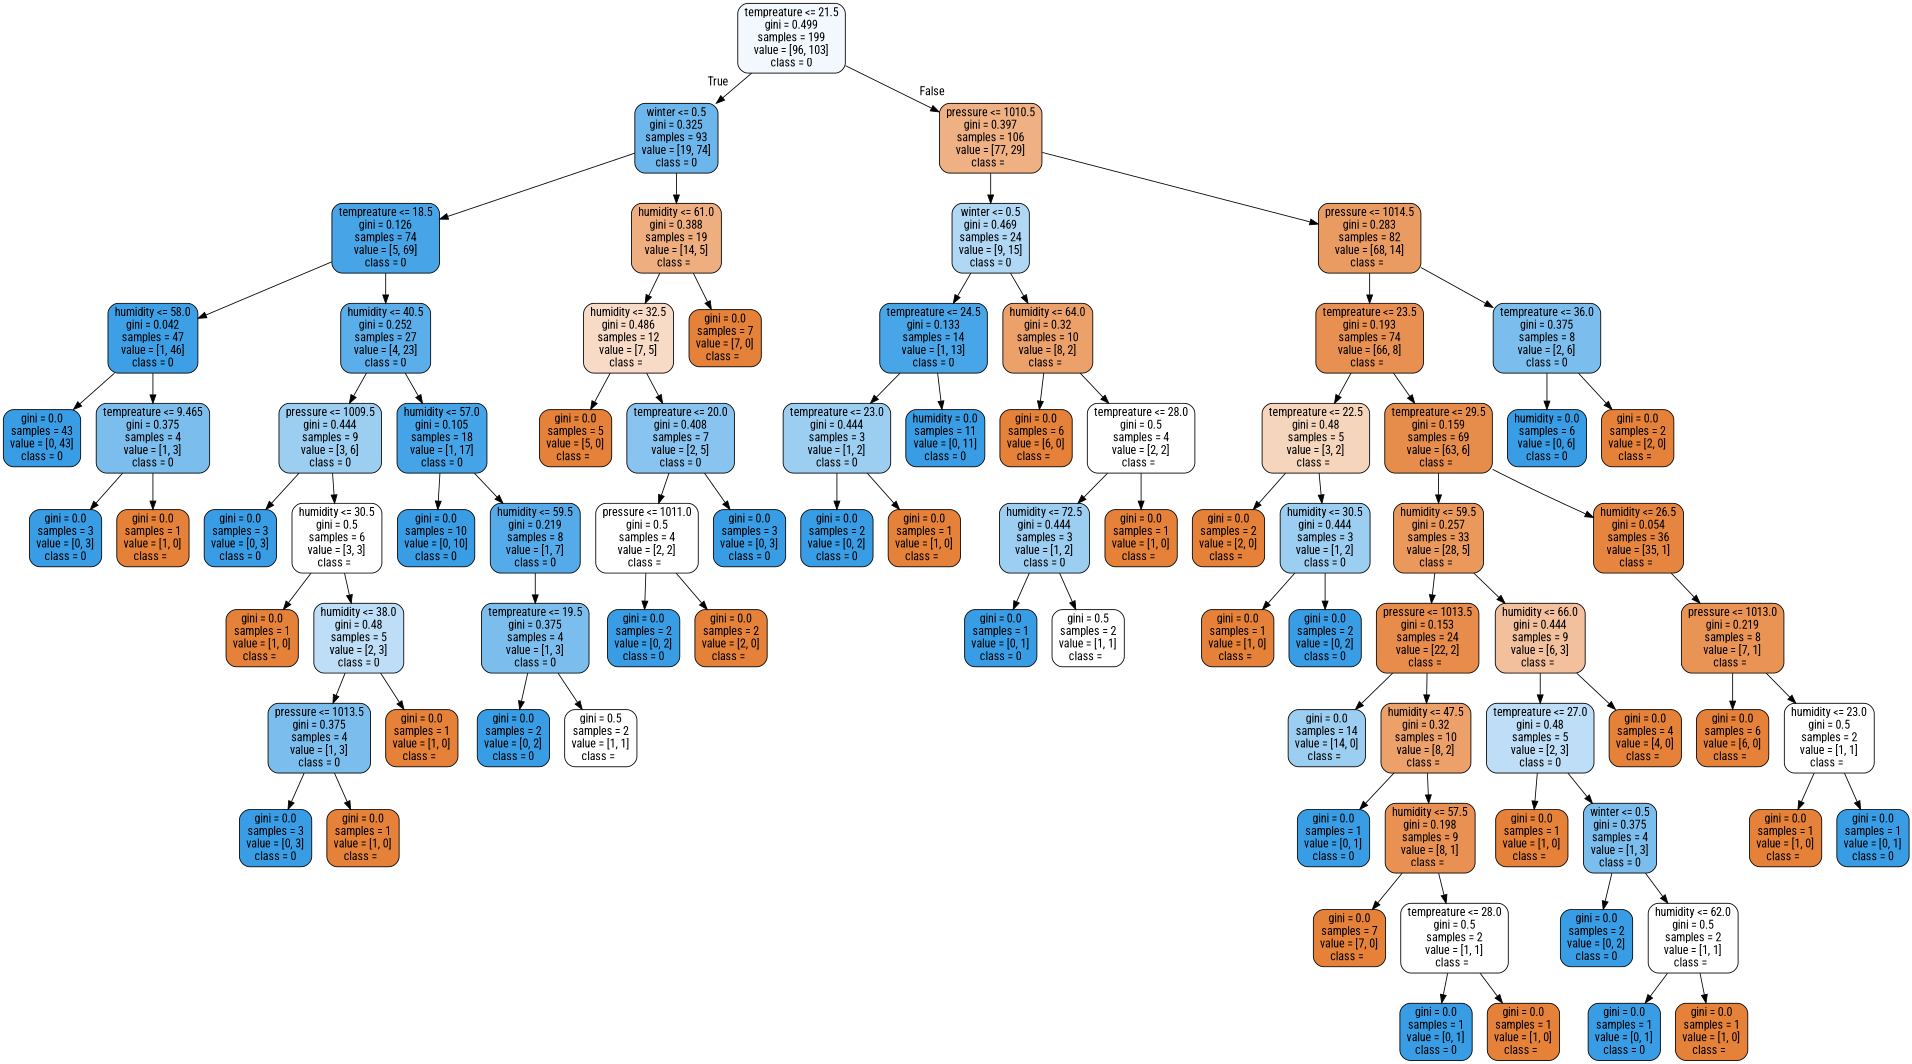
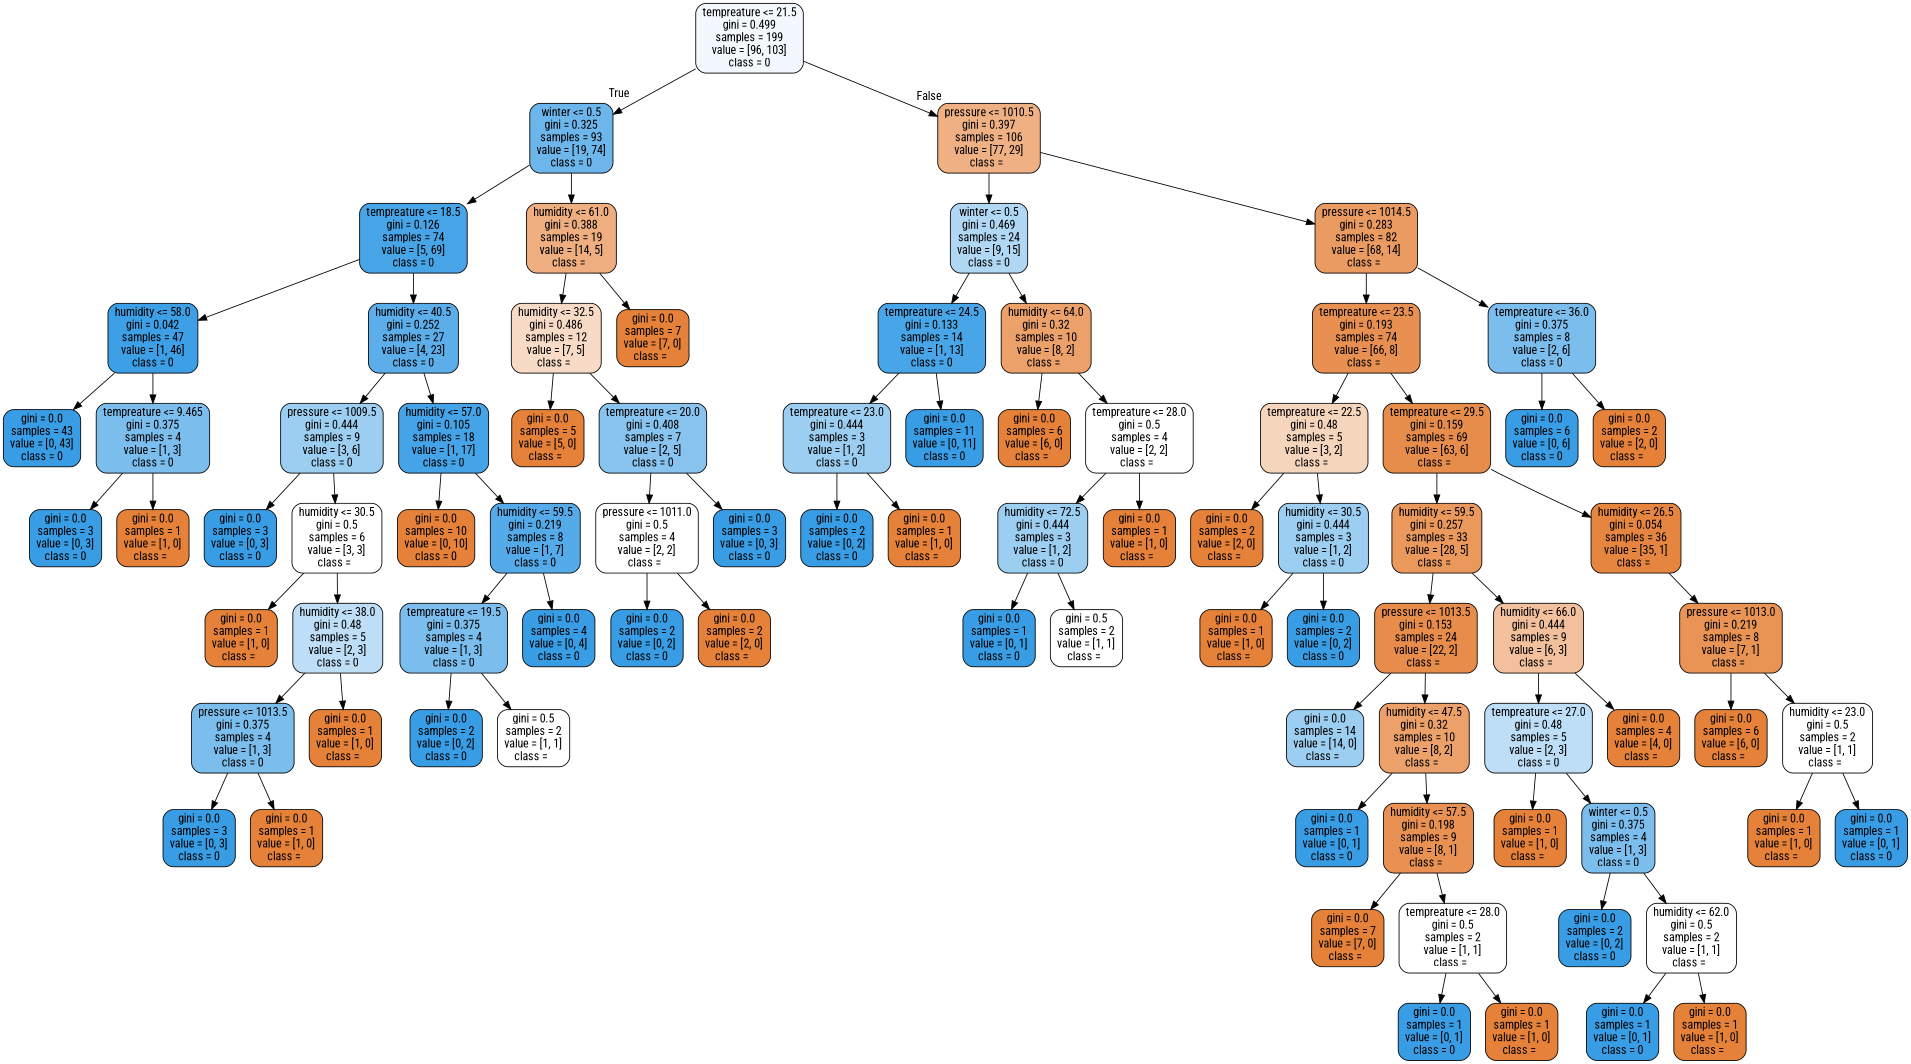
node "humidity = 0.0 samples = 11 value = [0, 11] class = 0": label "humidity = 0.0 samples = 11 value = [0, 11] class = 0" -> "gini = 0.0 samples = 11 value = [0, 11] class = 0"
node "humidity = 0.0 samples = 6 value = [0, 6] class = 0": label "humidity = 0.0 samples = 6 value = [0, 6] class = 0" -> "gini = 0.0 samples = 6 value = [0, 6] class = 0"
node "gini = 0.0 samples = 10 value = [0, 10] class = 0": fillcolor #399de5 -> #e58139
node "gini = 0.0 samples = 4 value = [0, 4] class = 0": added
